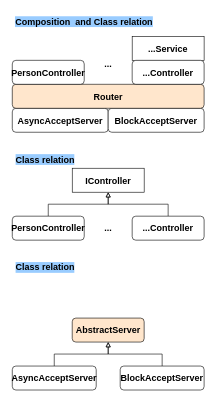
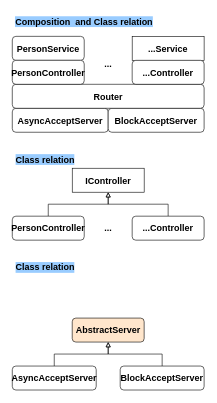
node "PersonService": added
node "Router": fillcolor #ffe6cc -> #ffffff
